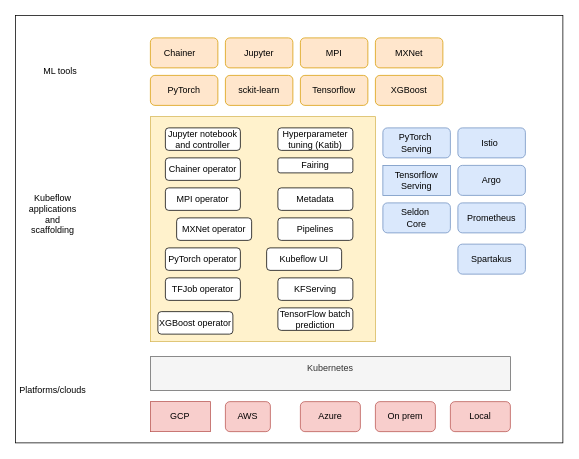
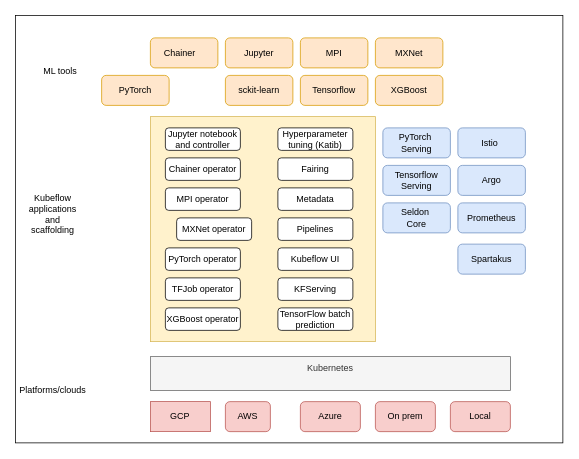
node "PyTorch": moved (184, 90) -> (135, 90)
node "Fairing": size 75x15 -> 75x23
node "Tensorflow Serving": shape rectangle -> rounded rectangle
node "Kubeflow UI": moved (304, 259) -> (315, 259)
node "XGBoost operator": moved (195, 323) -> (203, 319)
